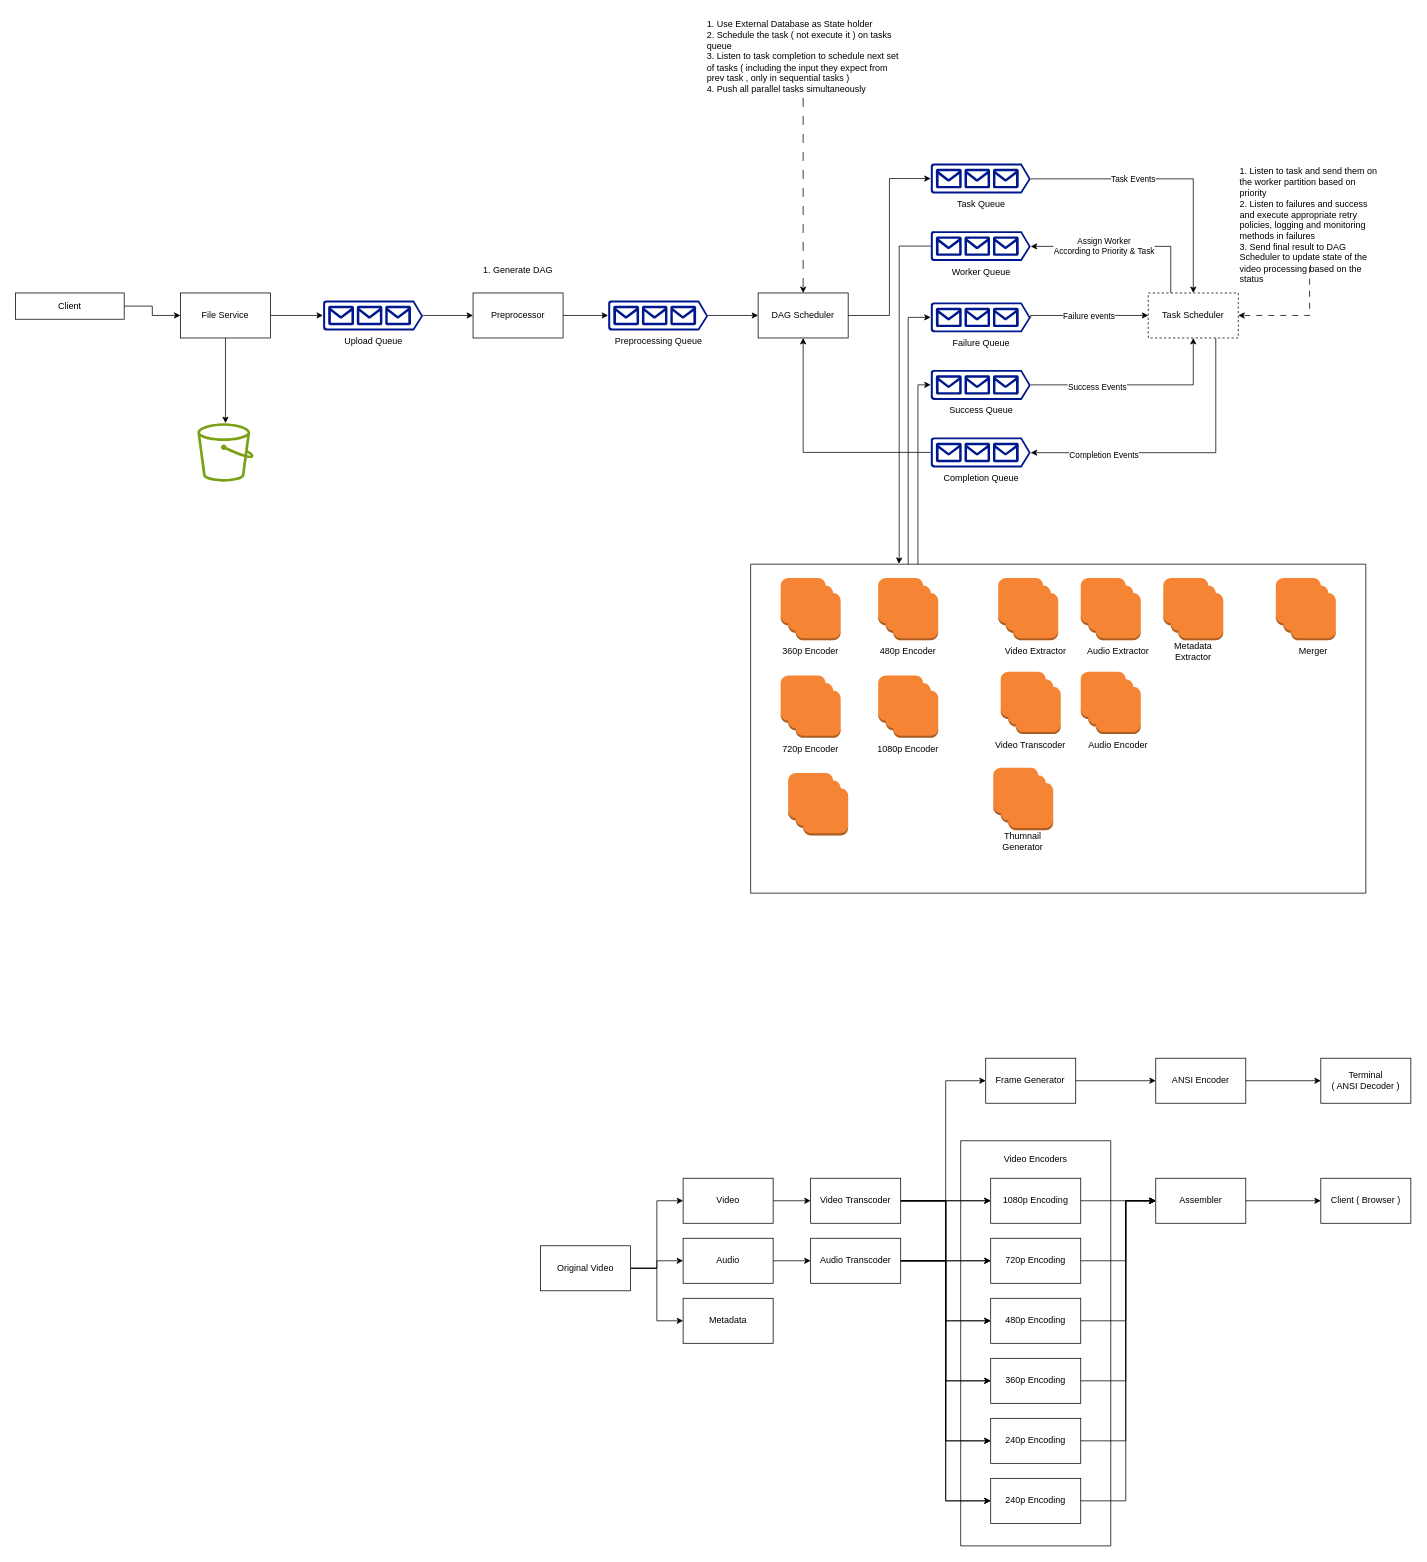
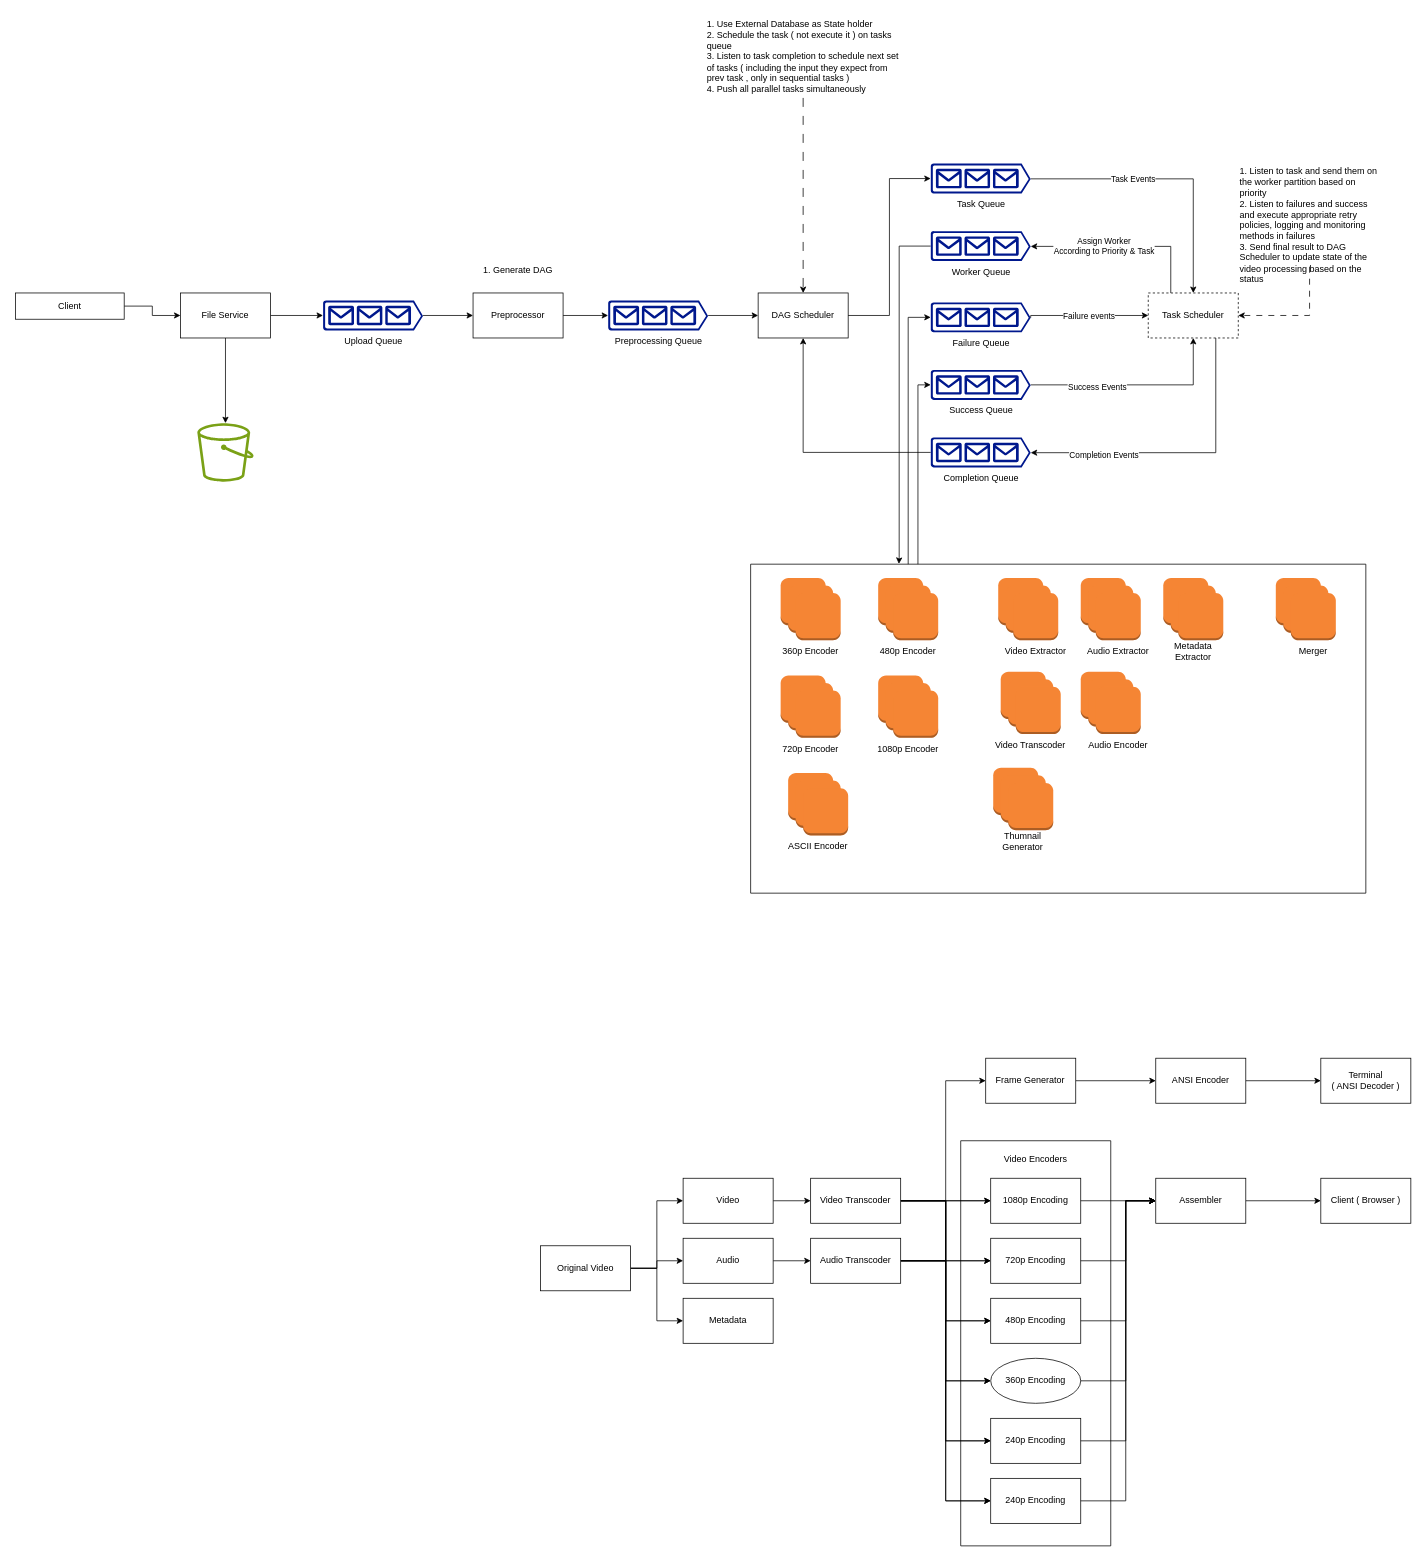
node "ASCII Encoder": added
node "360p Encoding": shape rectangle -> ellipse
